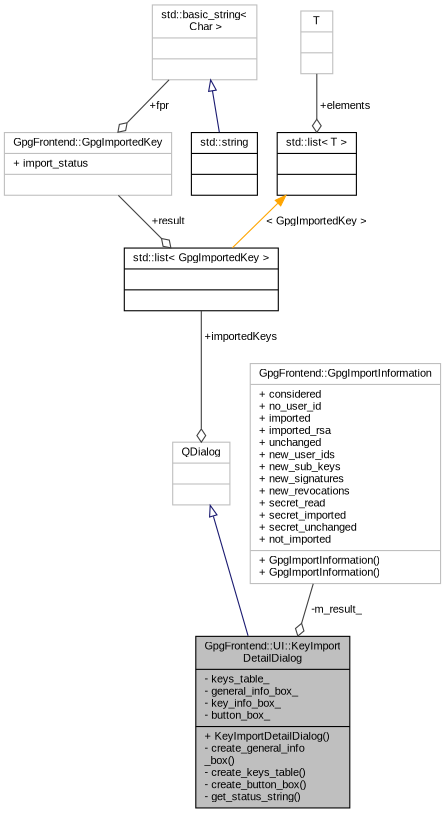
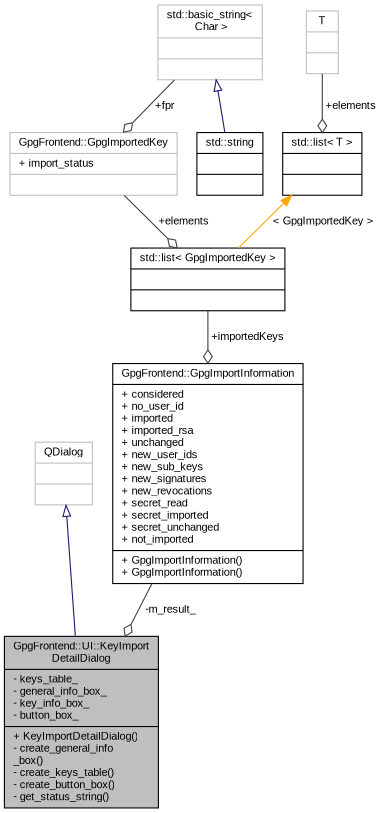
edge "GpgFrontend::GpgImportedKey" -> "std::list< GpgImportedKey >": label " +result" -> " +elements"
edge "std::list< GpgImportedKey >" -> "QDialog": now "std::list< GpgImportedKey >" -> "GpgFrontend::GpgImportInformation"
node "GpgFrontend::GpgImportInformation": color grey75 -> black
